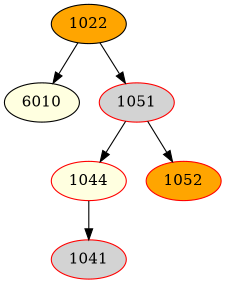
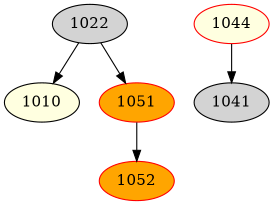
node "1022": fillcolor orange -> lightgrey
node "6010": label "6010" -> "1010"
node "1051": fillcolor lightgrey -> orange
edge "1051" -> "1044": removed
node "1041": color red -> black
